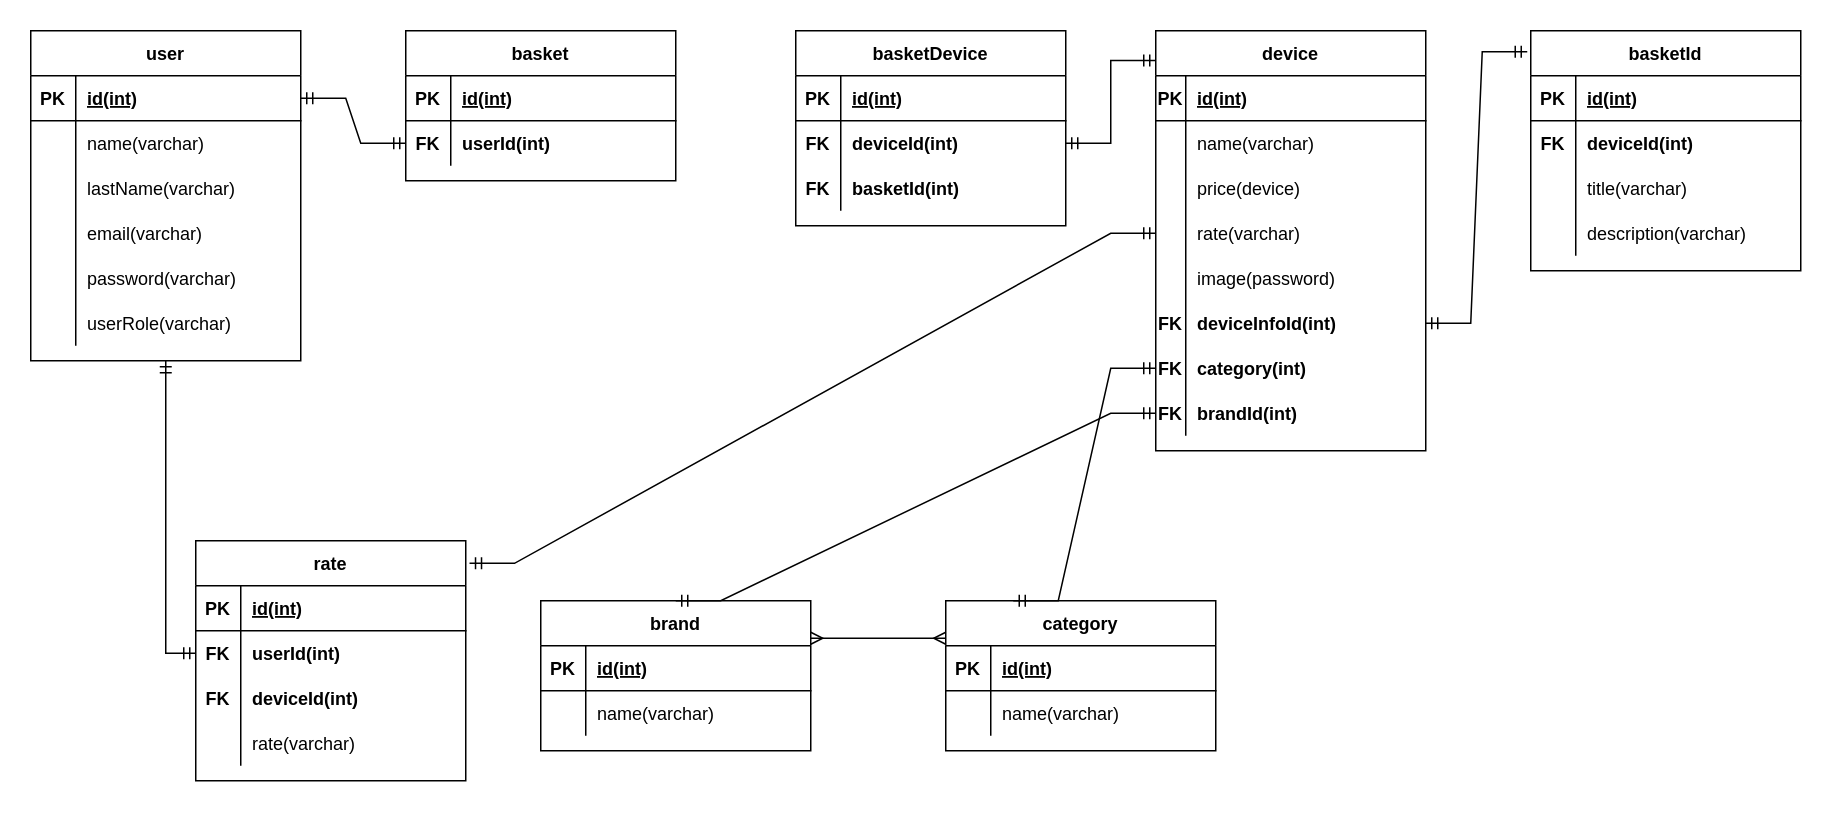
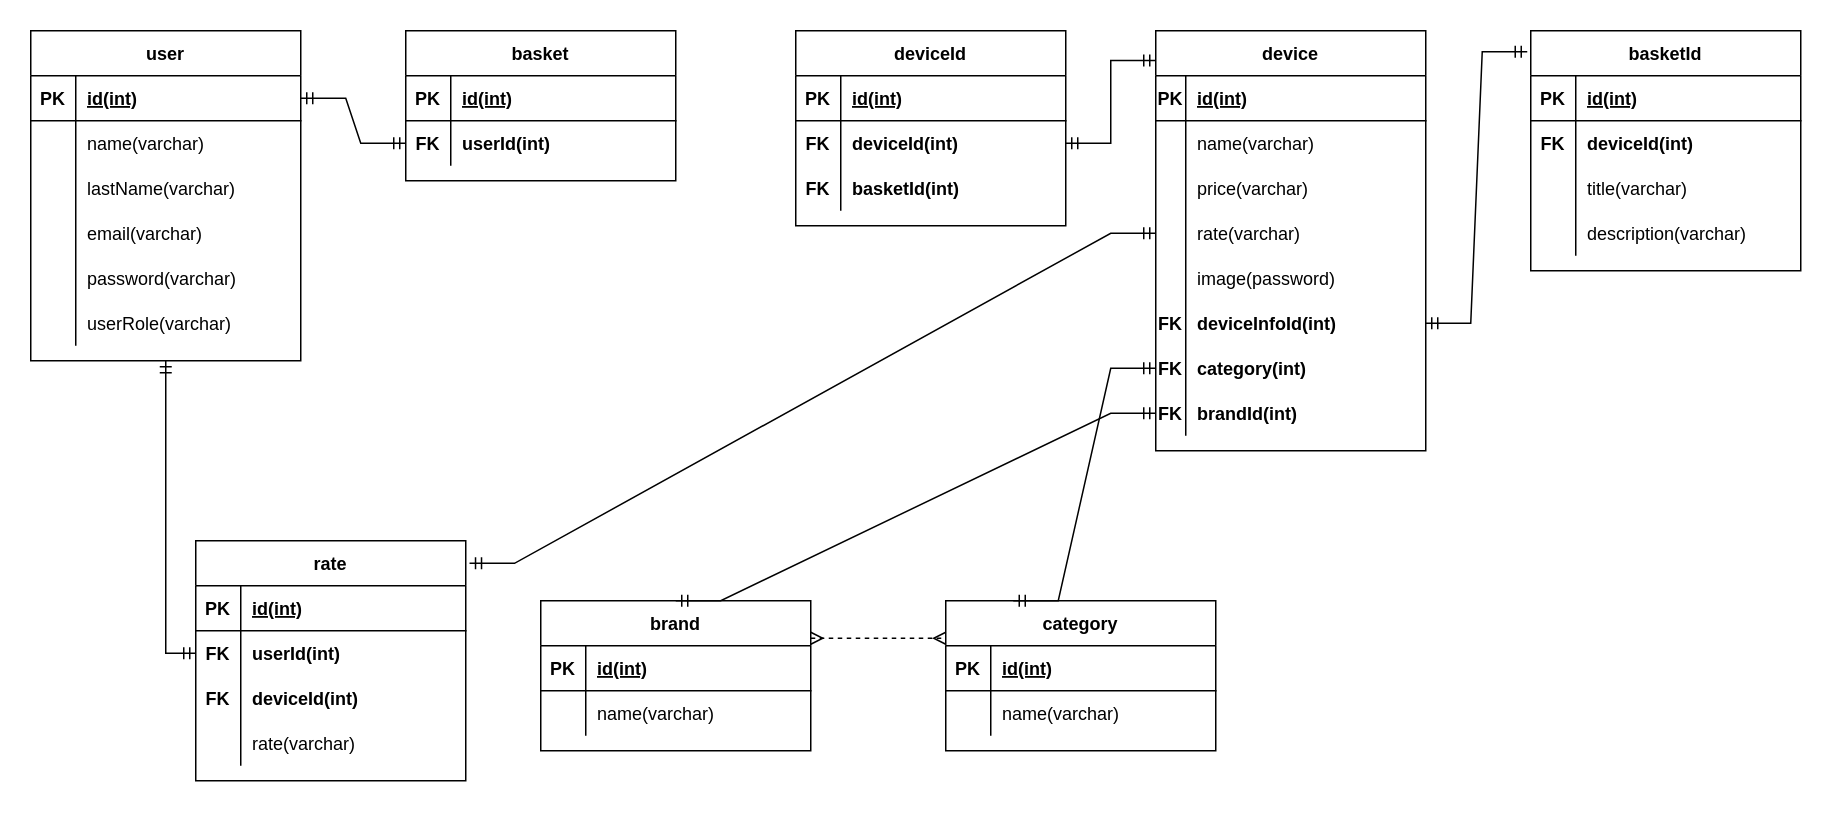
node "basketDevice": label "basketDevice" -> "deviceId"
node "price(device)": label "price(device)" -> "price(varchar)"
edge "brand" -- "category": style solid -> dashed
